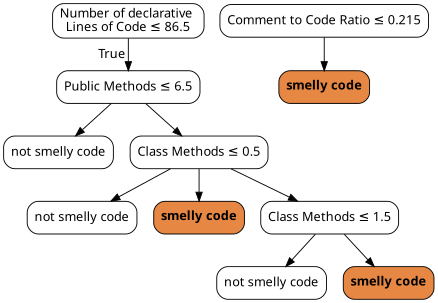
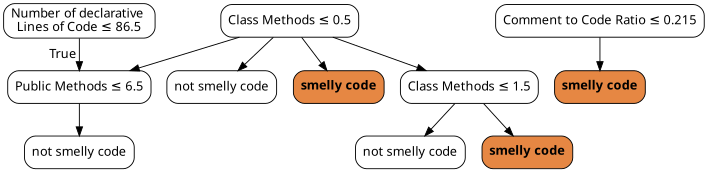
edge "Public Methods ≤ 6.5" -> "Class Methods ≤ 0.5": reversed
